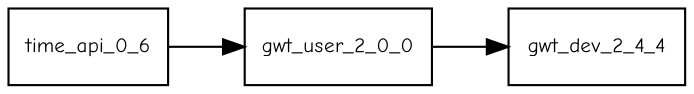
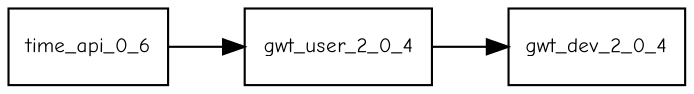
node "gwt_user_2_0_0": label "gwt_user_2_0_0" -> "gwt_user_2_0_4"
node "gwt_dev_2_4_4": label "gwt_dev_2_4_4" -> "gwt_dev_2_0_4"
